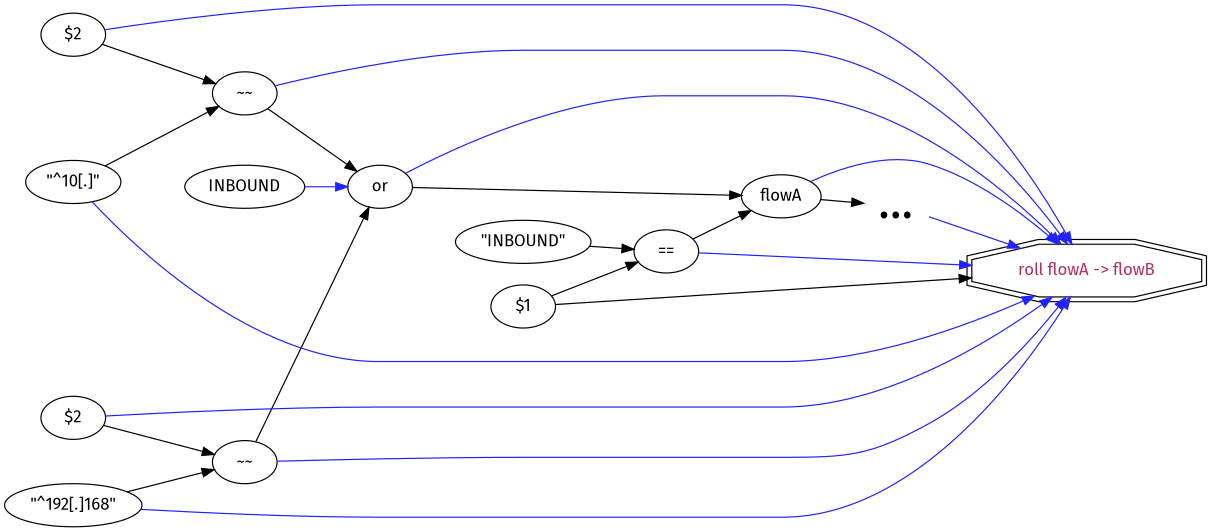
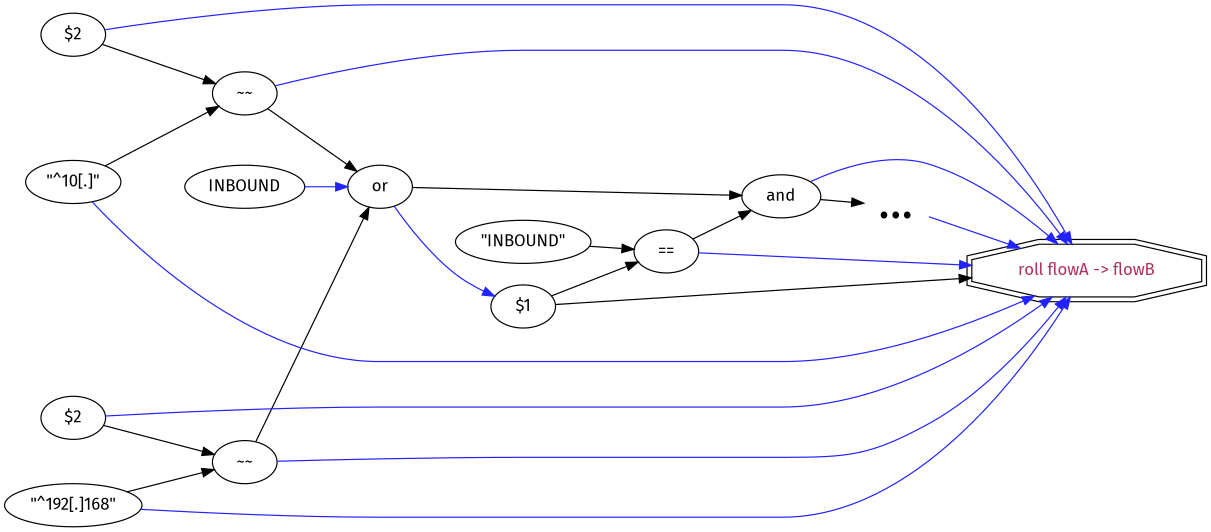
edge "or" -> "roll flowA -> flowB": now "or" -> "$1"
node "flowA": label "flowA" -> "and"
